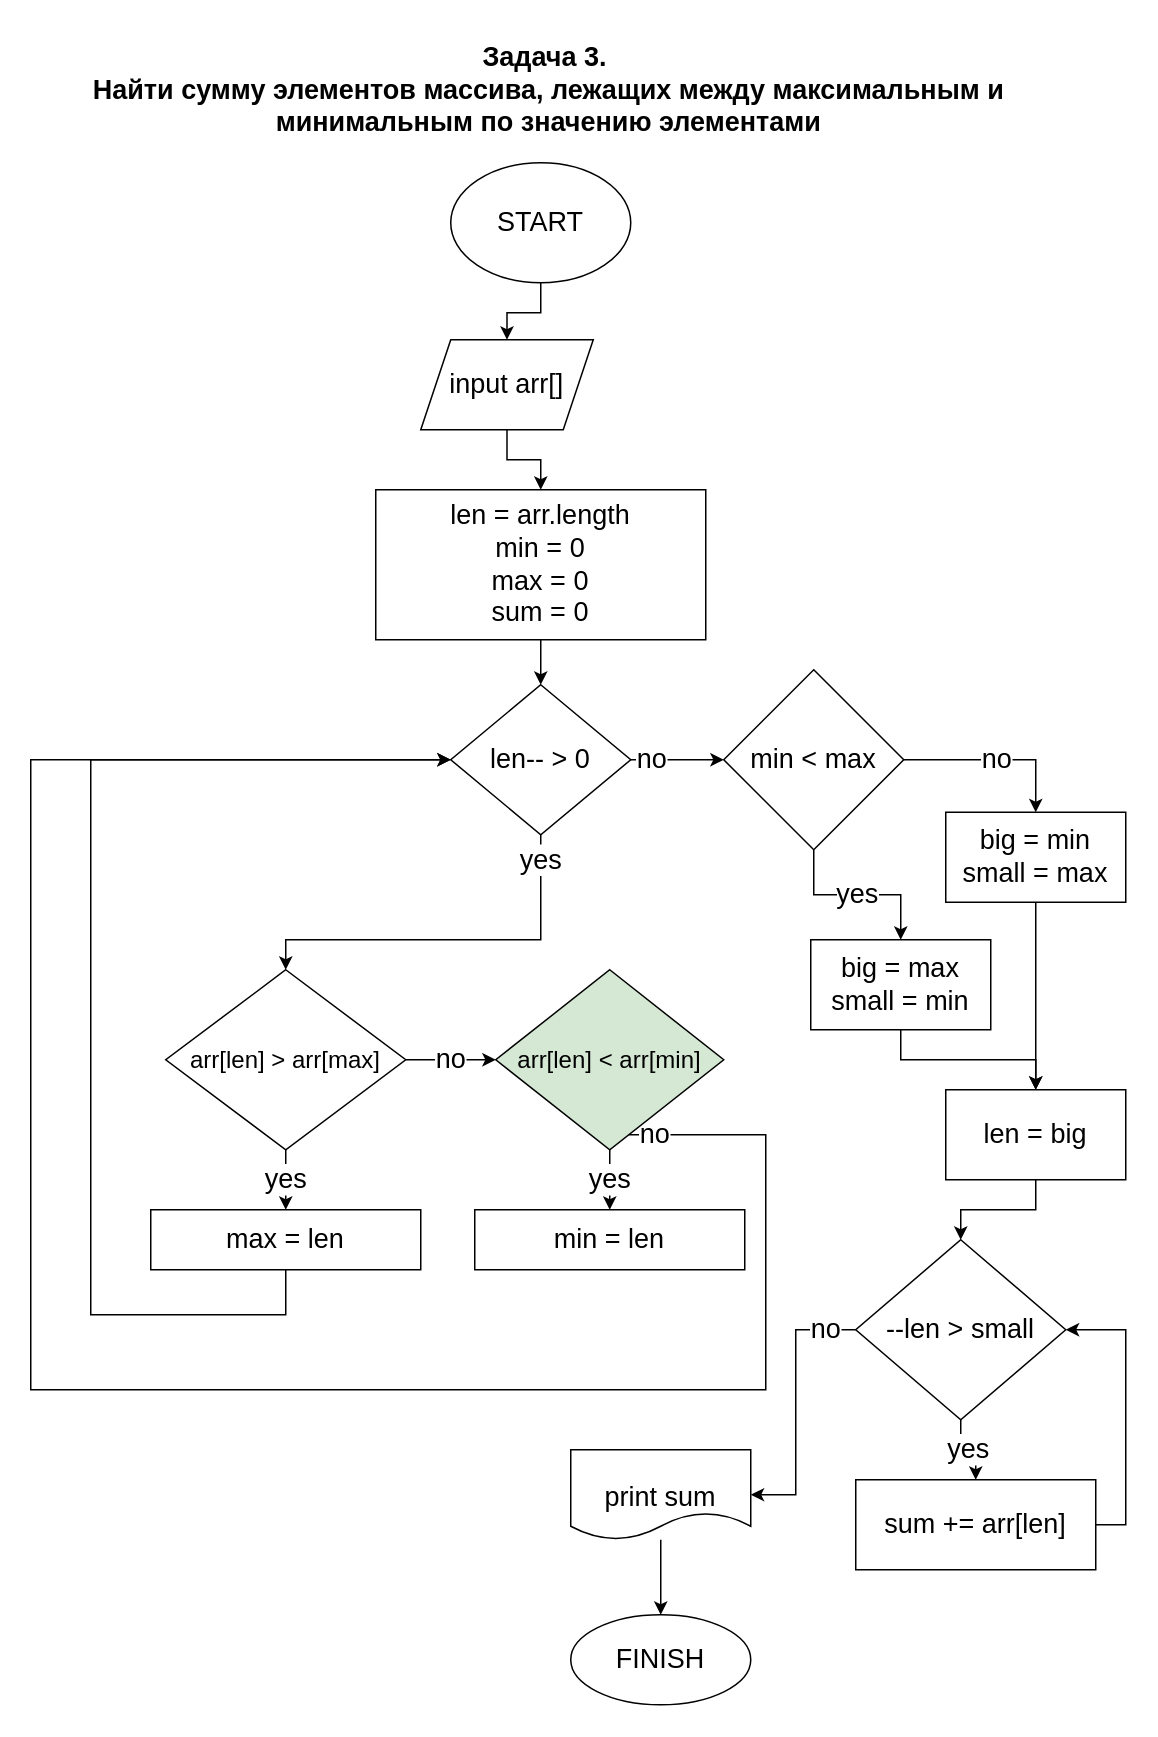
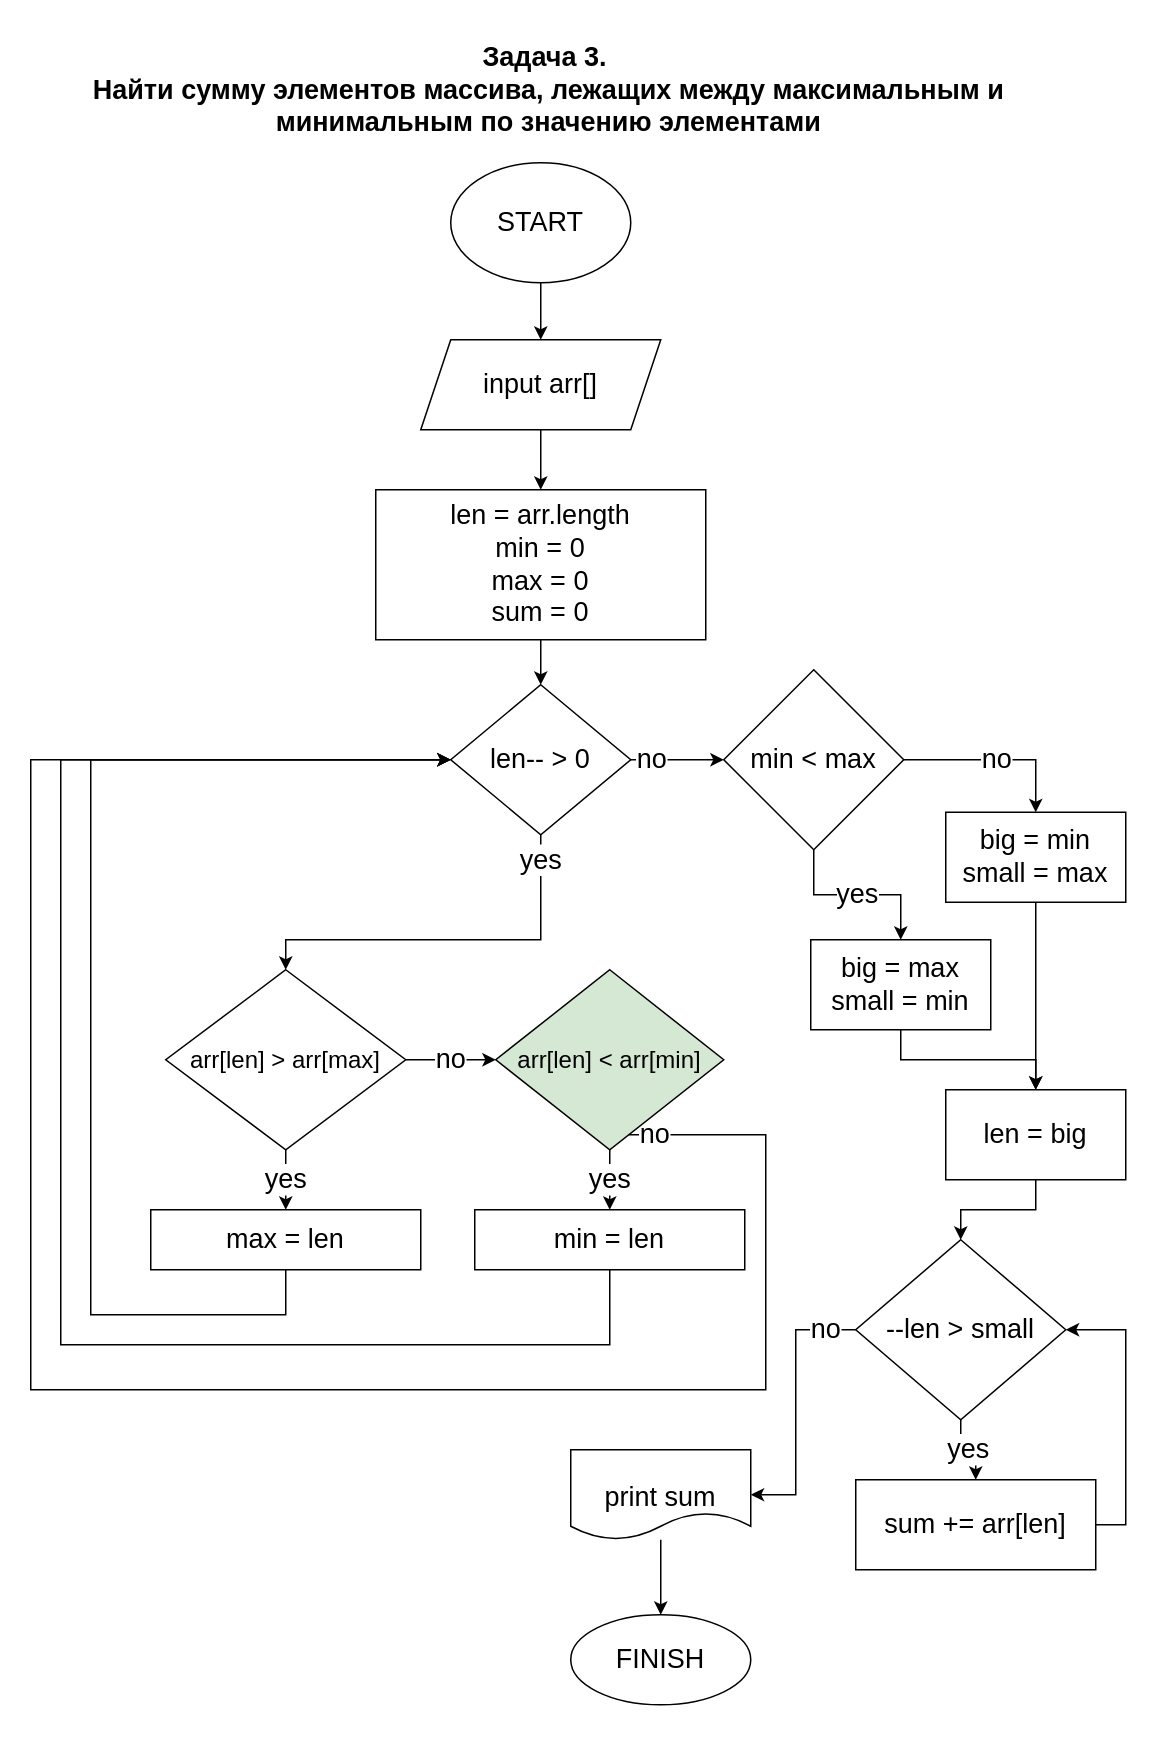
node "input arr[]": size 173x90 -> 240x90
edge "min = len" -> "len-- > 0": added
